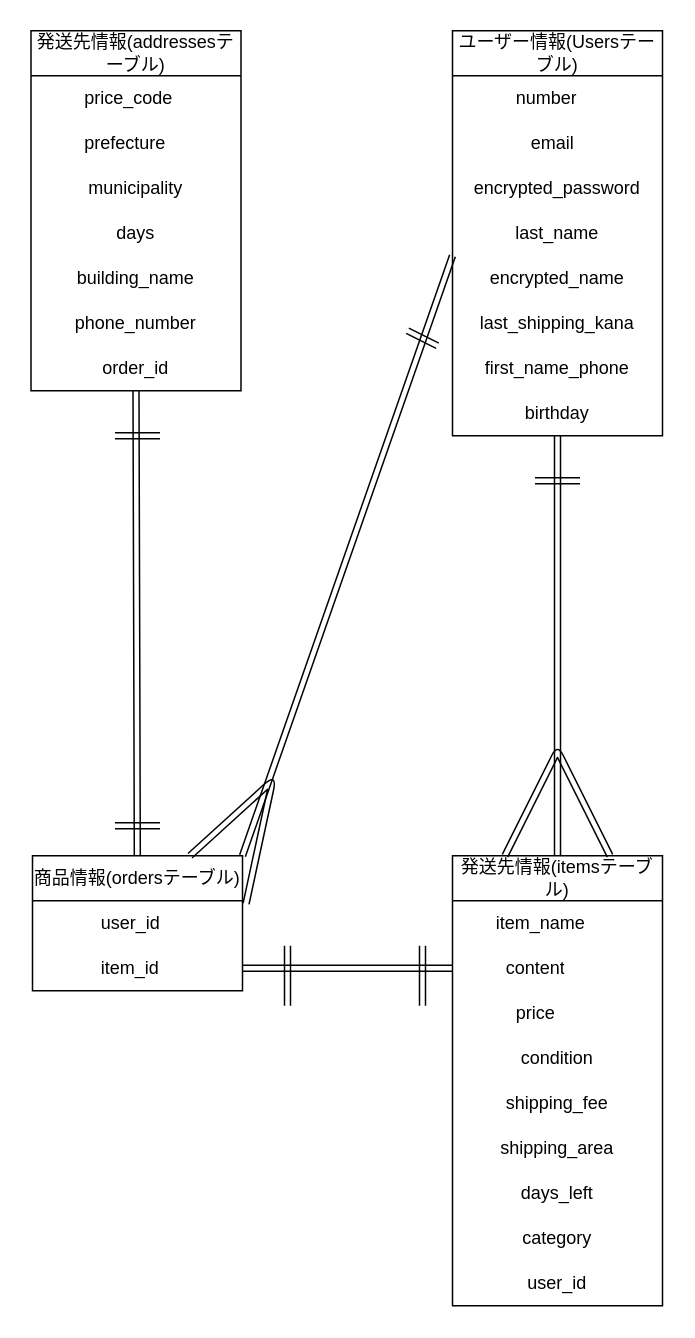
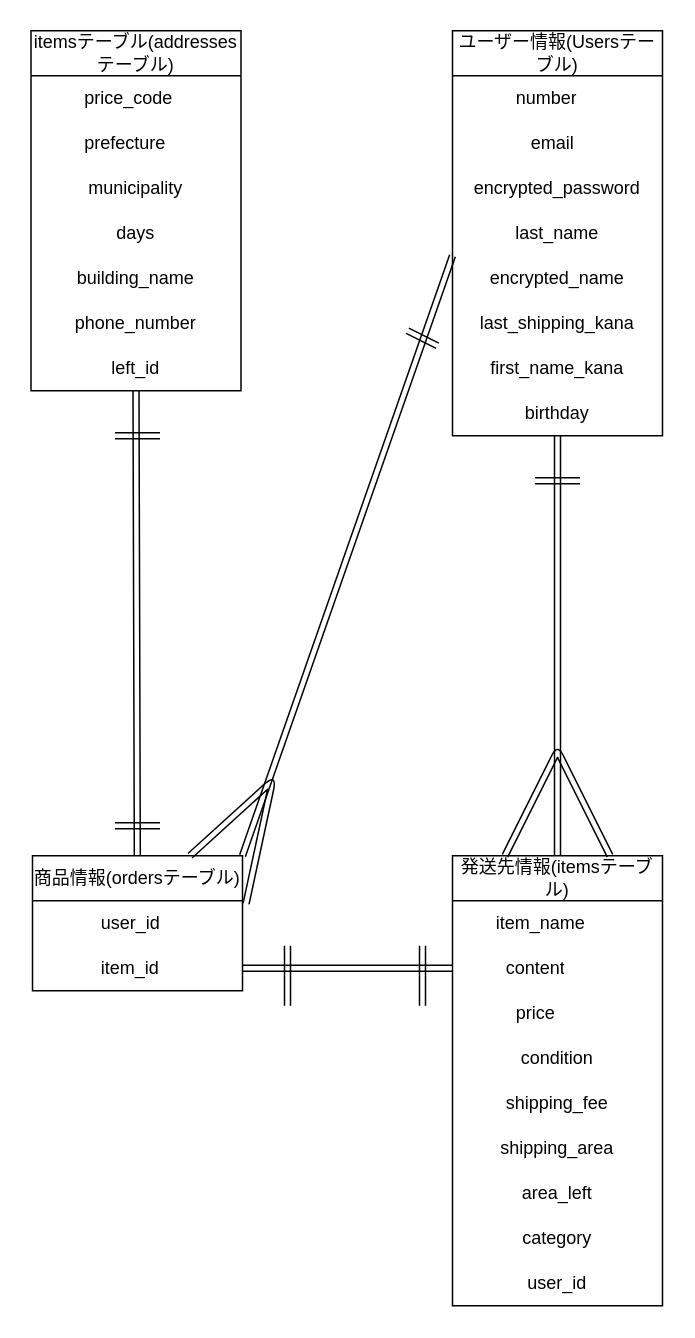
node "発送先情報(addressesテーブル)": label "発送先情報(addressesテーブル)" -> "itemsテーブル(addressesテーブル)"
node "order_id": label "order_id" -> "left_id"
node "first_name_phone": label "first_name_phone" -> "first_name_kana"
node "days_left": label "days_left" -> "area_left"
